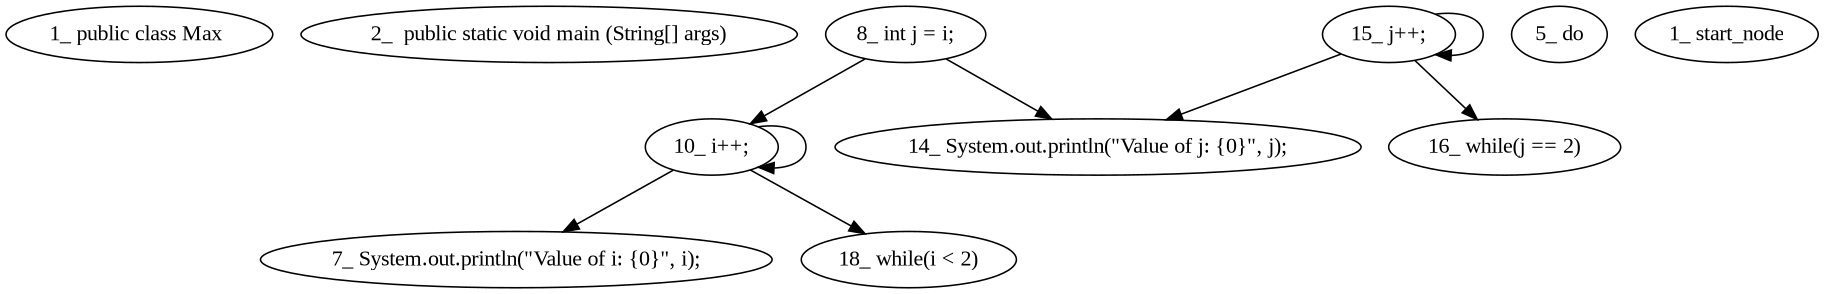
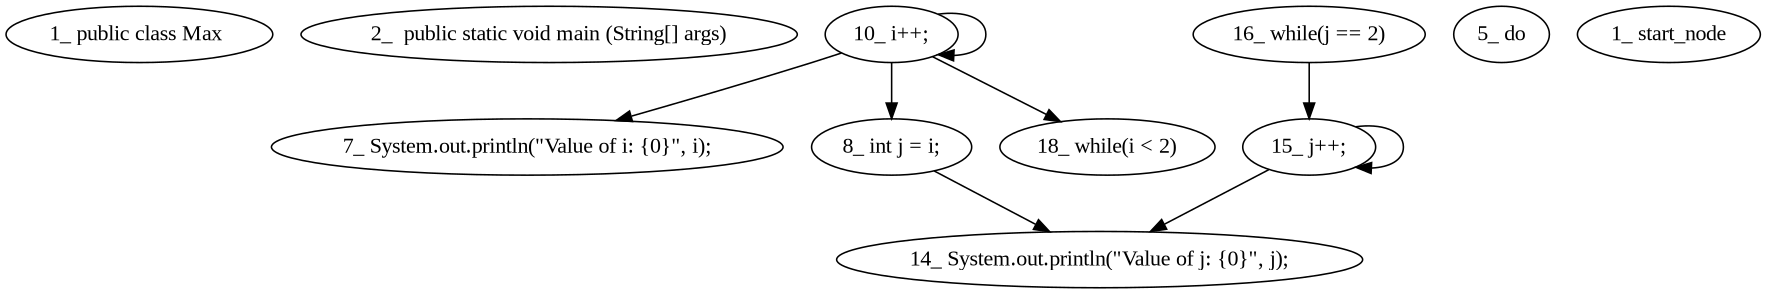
edge "15_ j++;" -> "16_ while(j == 2)": reversed
edge "8_ int j = i;" -> "10_ i++;": reversed
